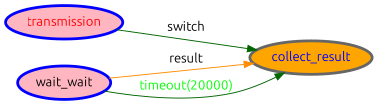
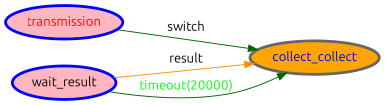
node "collect_result": label "collect_result" -> "collect_collect"
node "wait_wait": label "wait_wait" -> "wait_result"
